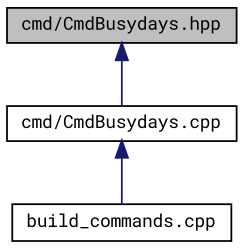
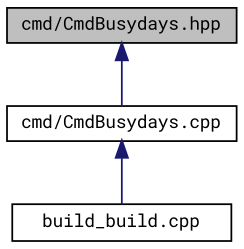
node "build_commands.cpp": label "build_commands.cpp" -> "build_build.cpp"
